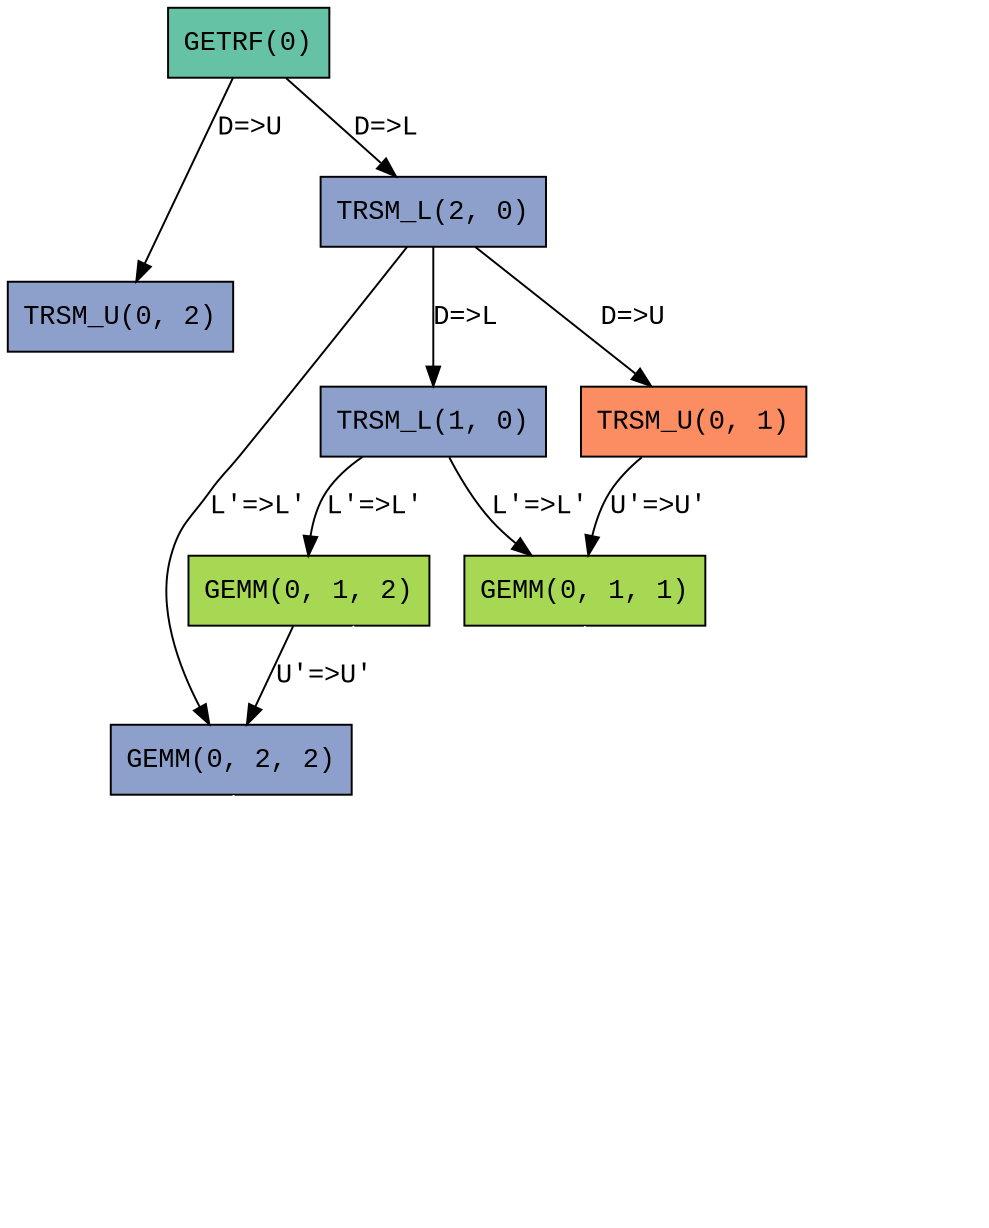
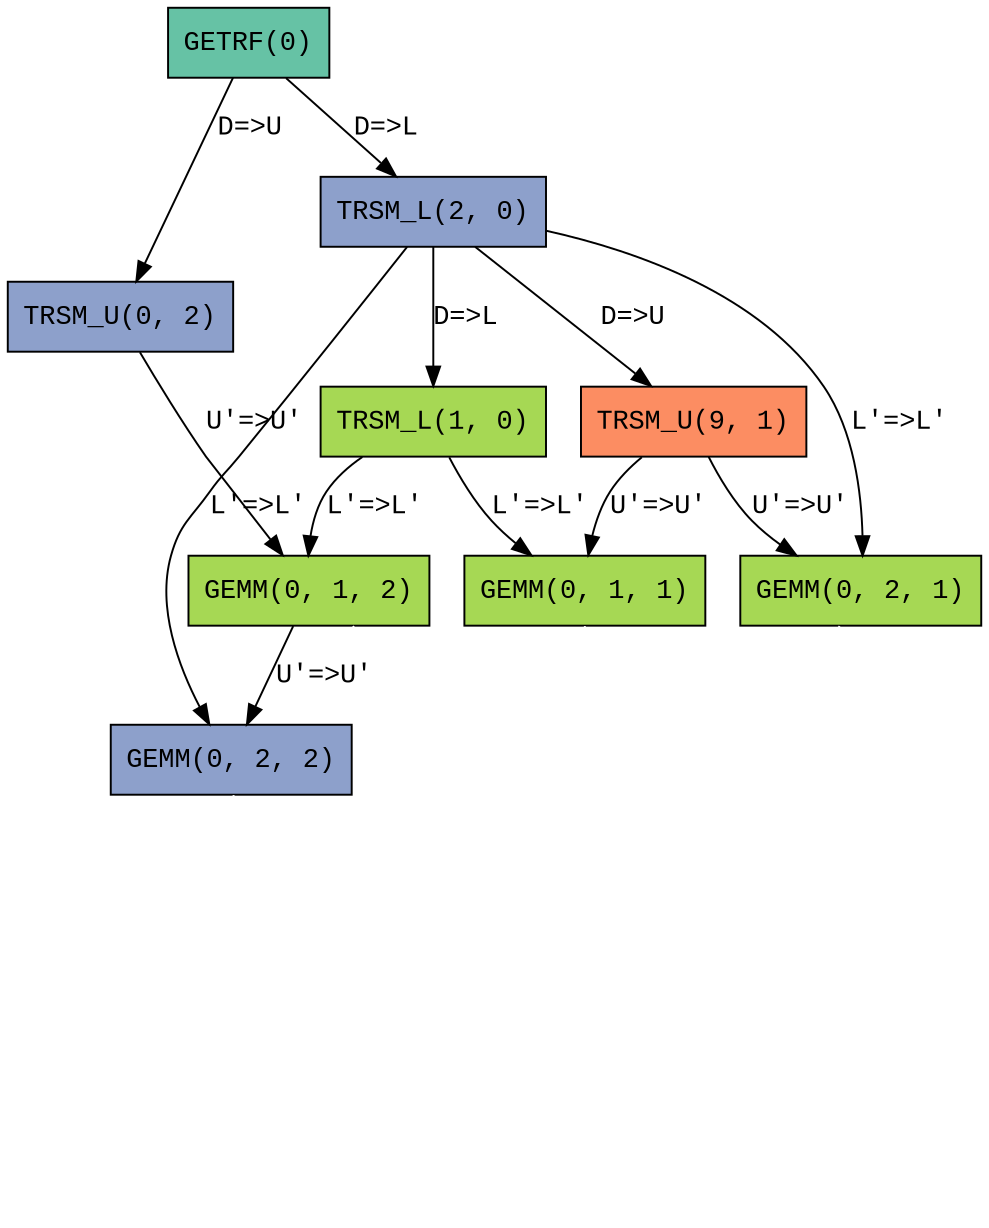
node "TRSM_L(1, 0)": fillcolor #8da0cb -> #a6d854
node "TRSM_U(0, 1)": label "TRSM_U(0, 1)" -> "TRSM_U(9, 1)"
edge "TRSM_U(0, 2)" -> "GEMM(0, 1, 2)": added, label "U'=>U'"
node "GEMM(0, 2, 1)": added
